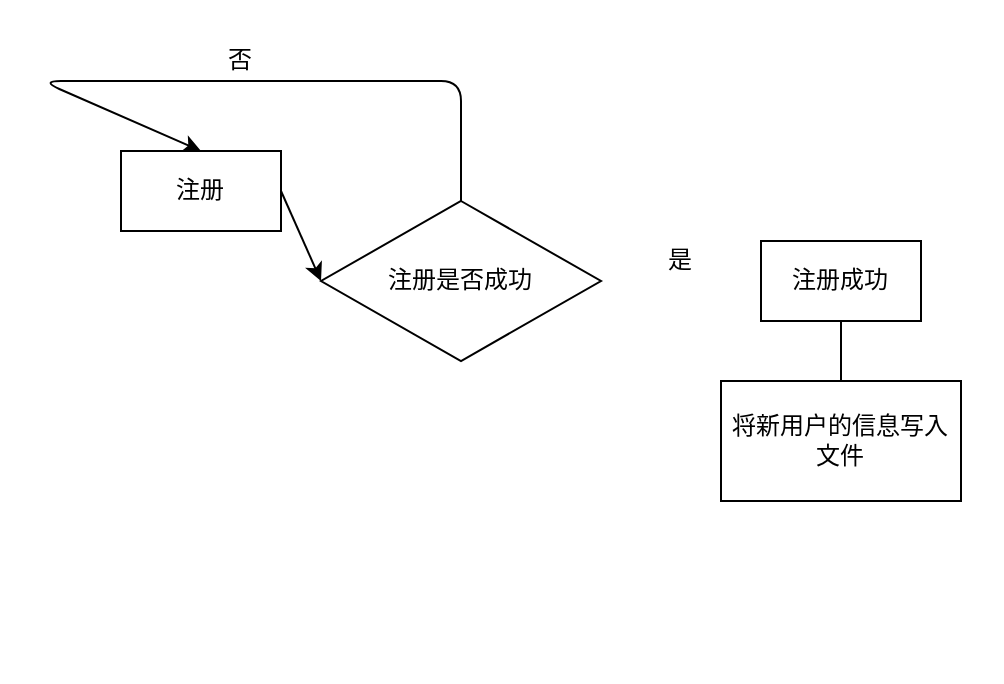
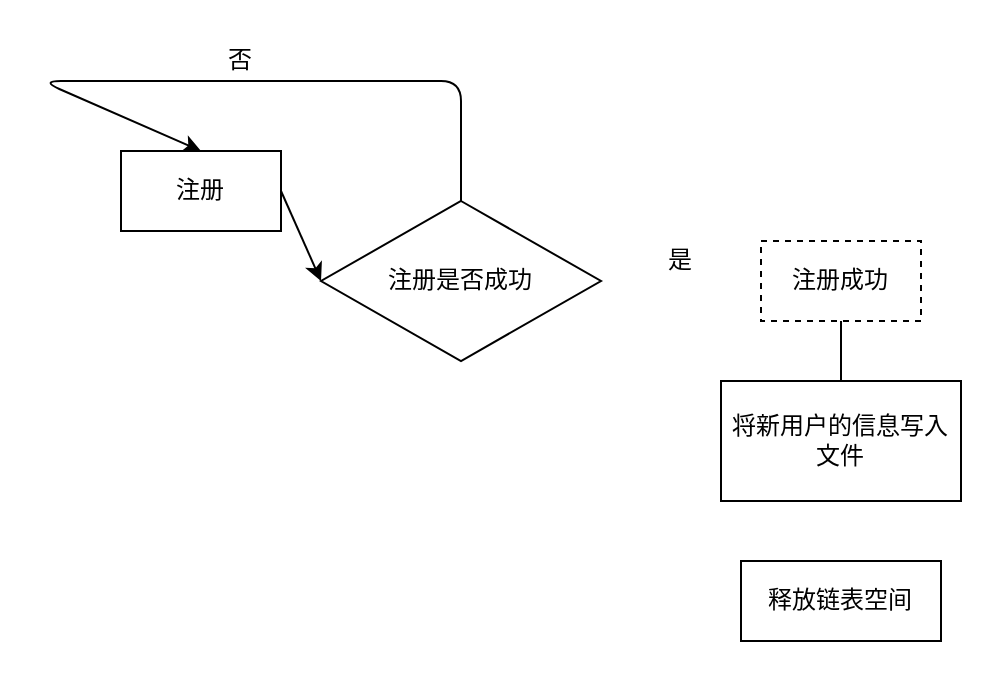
node "注册成功": style solid -> dashed
node "释放链表空间": added
